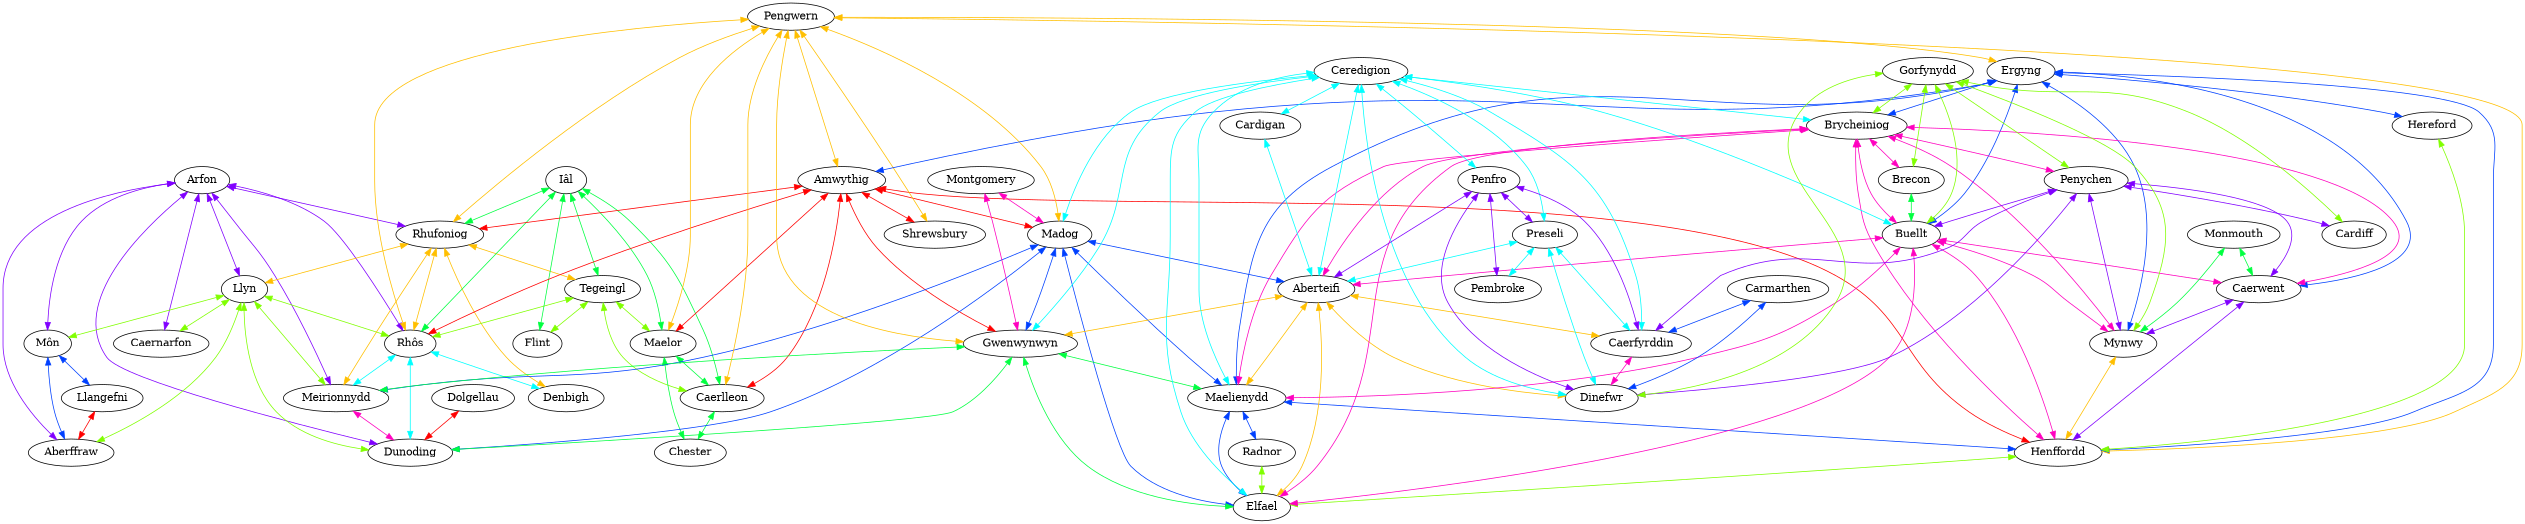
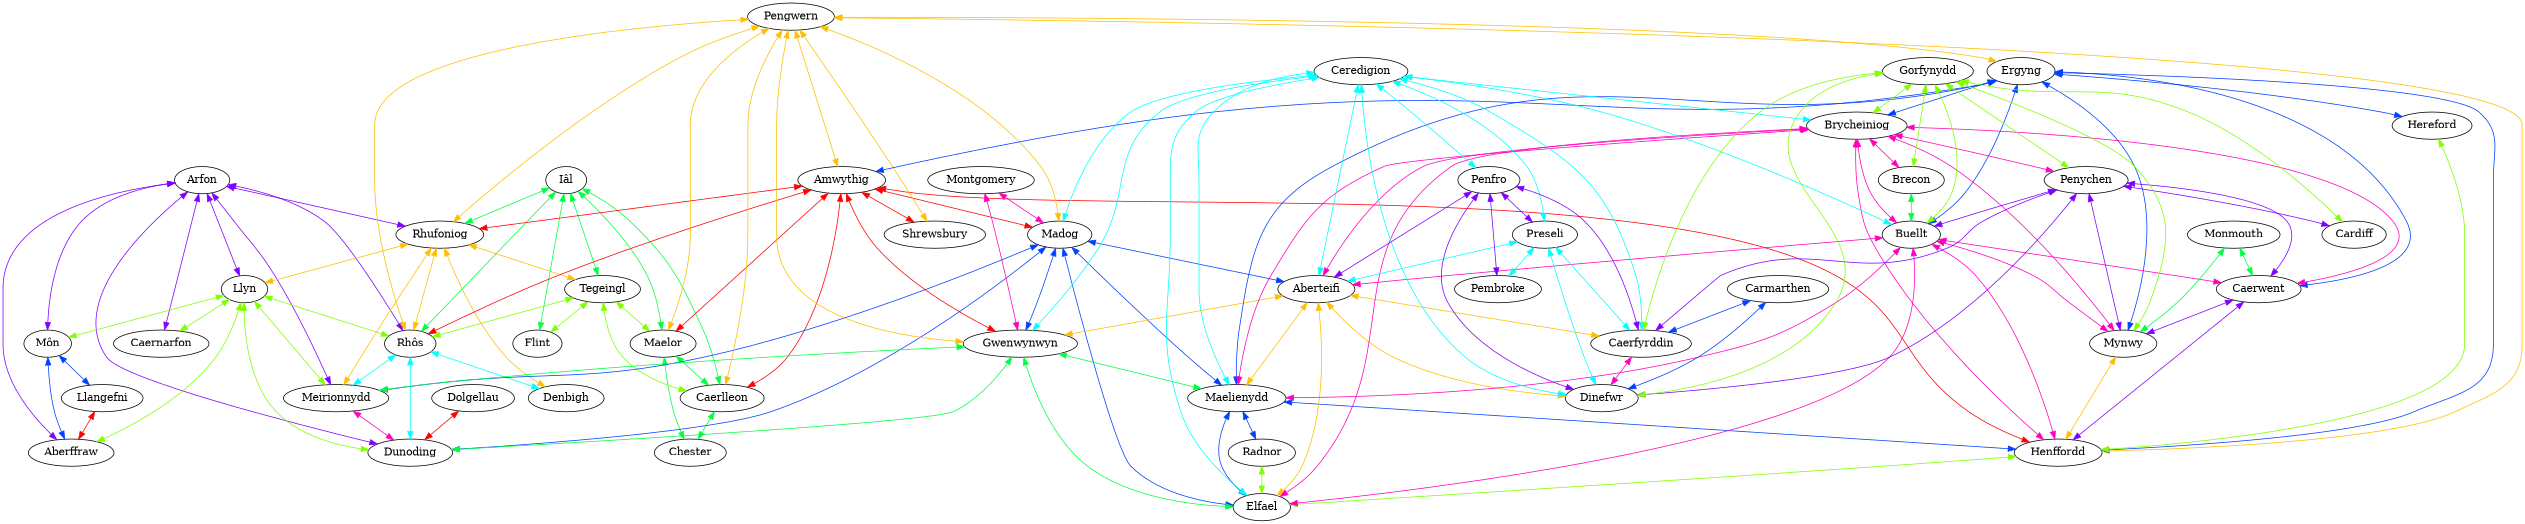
node "Cardigan": removed
edge "Gorfynydd" -- "Caerfyrddin": added
